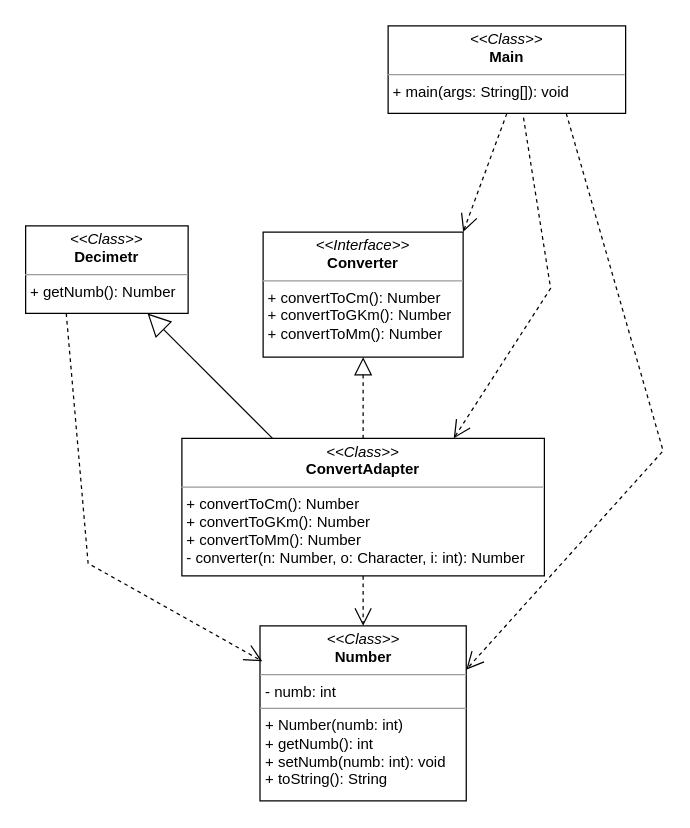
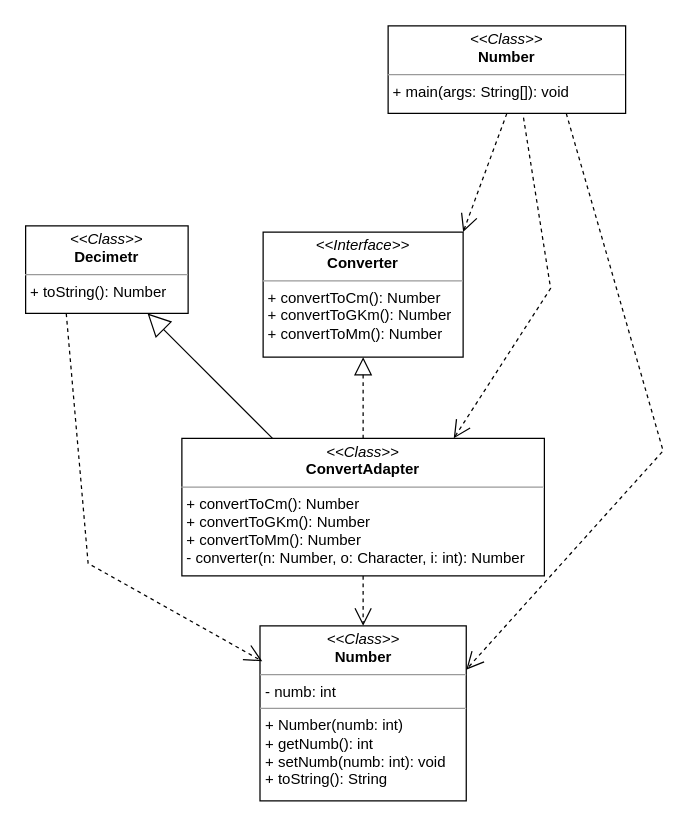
node "<<Class>> Main + main(args: String[]): void": label "<<Class>> Main + main(args: String[]): void" -> "<<Class>> Number + main(args: String[]): void"
node "<<Class>> Decimetr + getNumb(): Number": label "<<Class>> Decimetr + getNumb(): Number" -> "<<Class>> Decimetr + toString(): Number"
